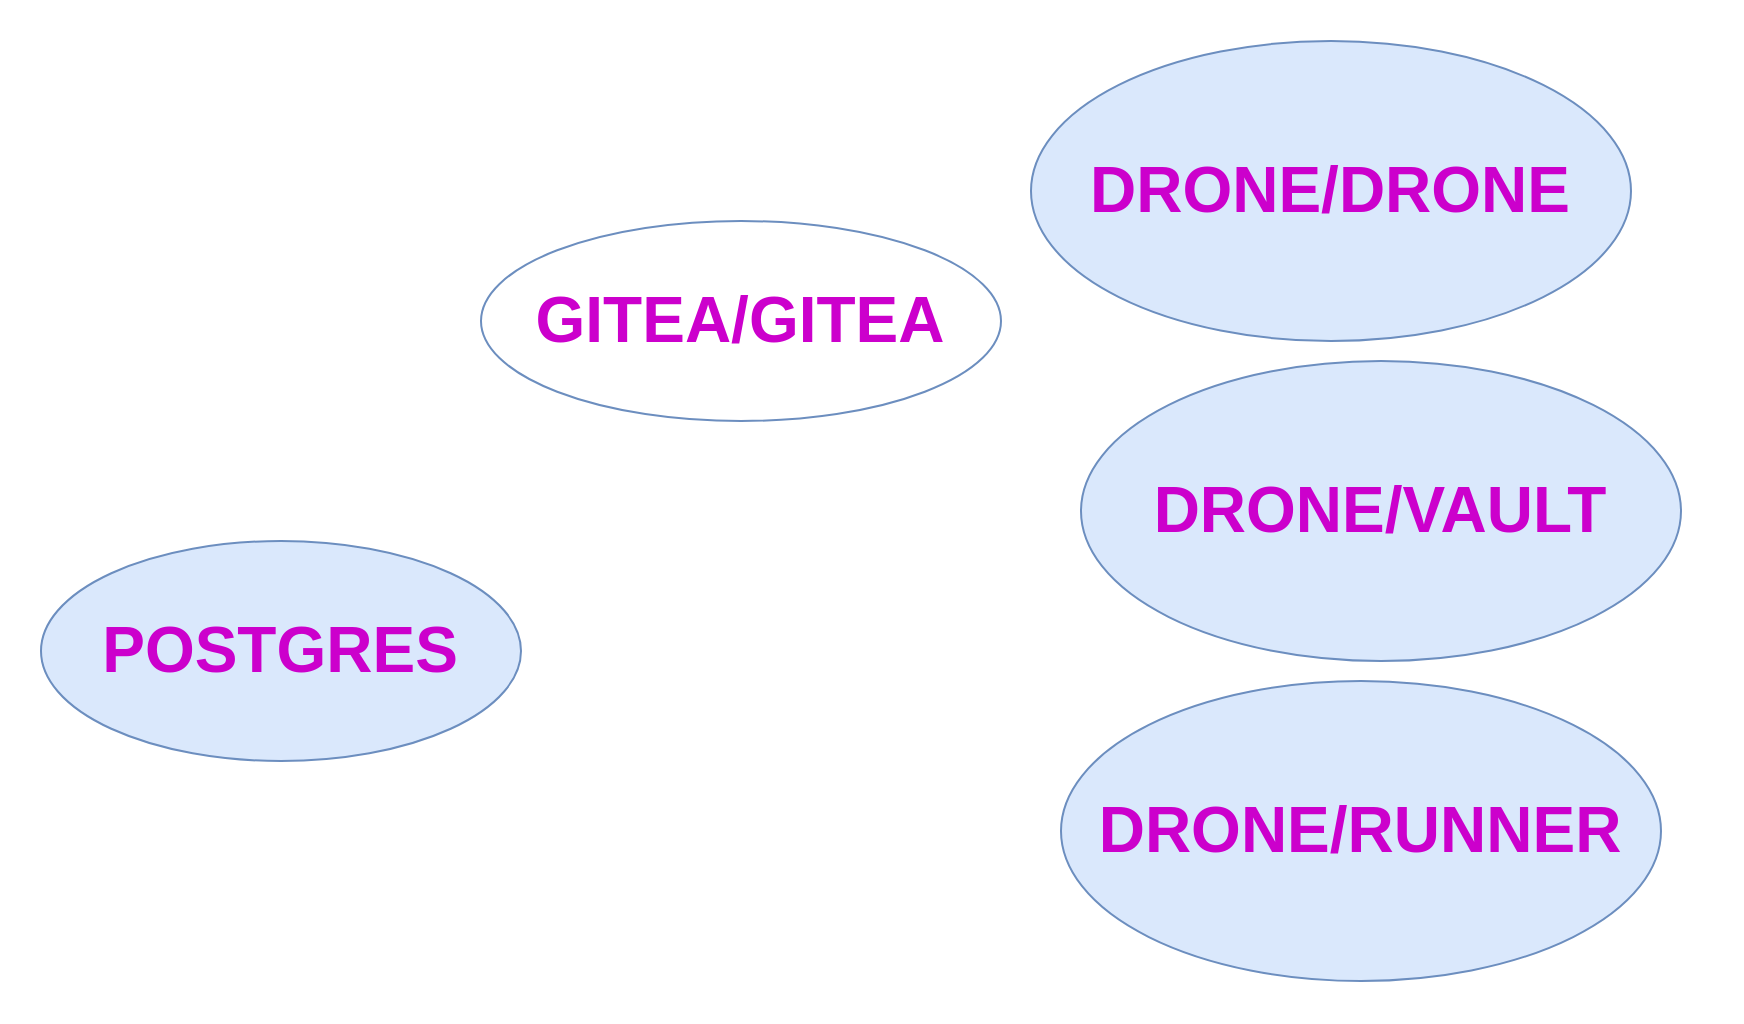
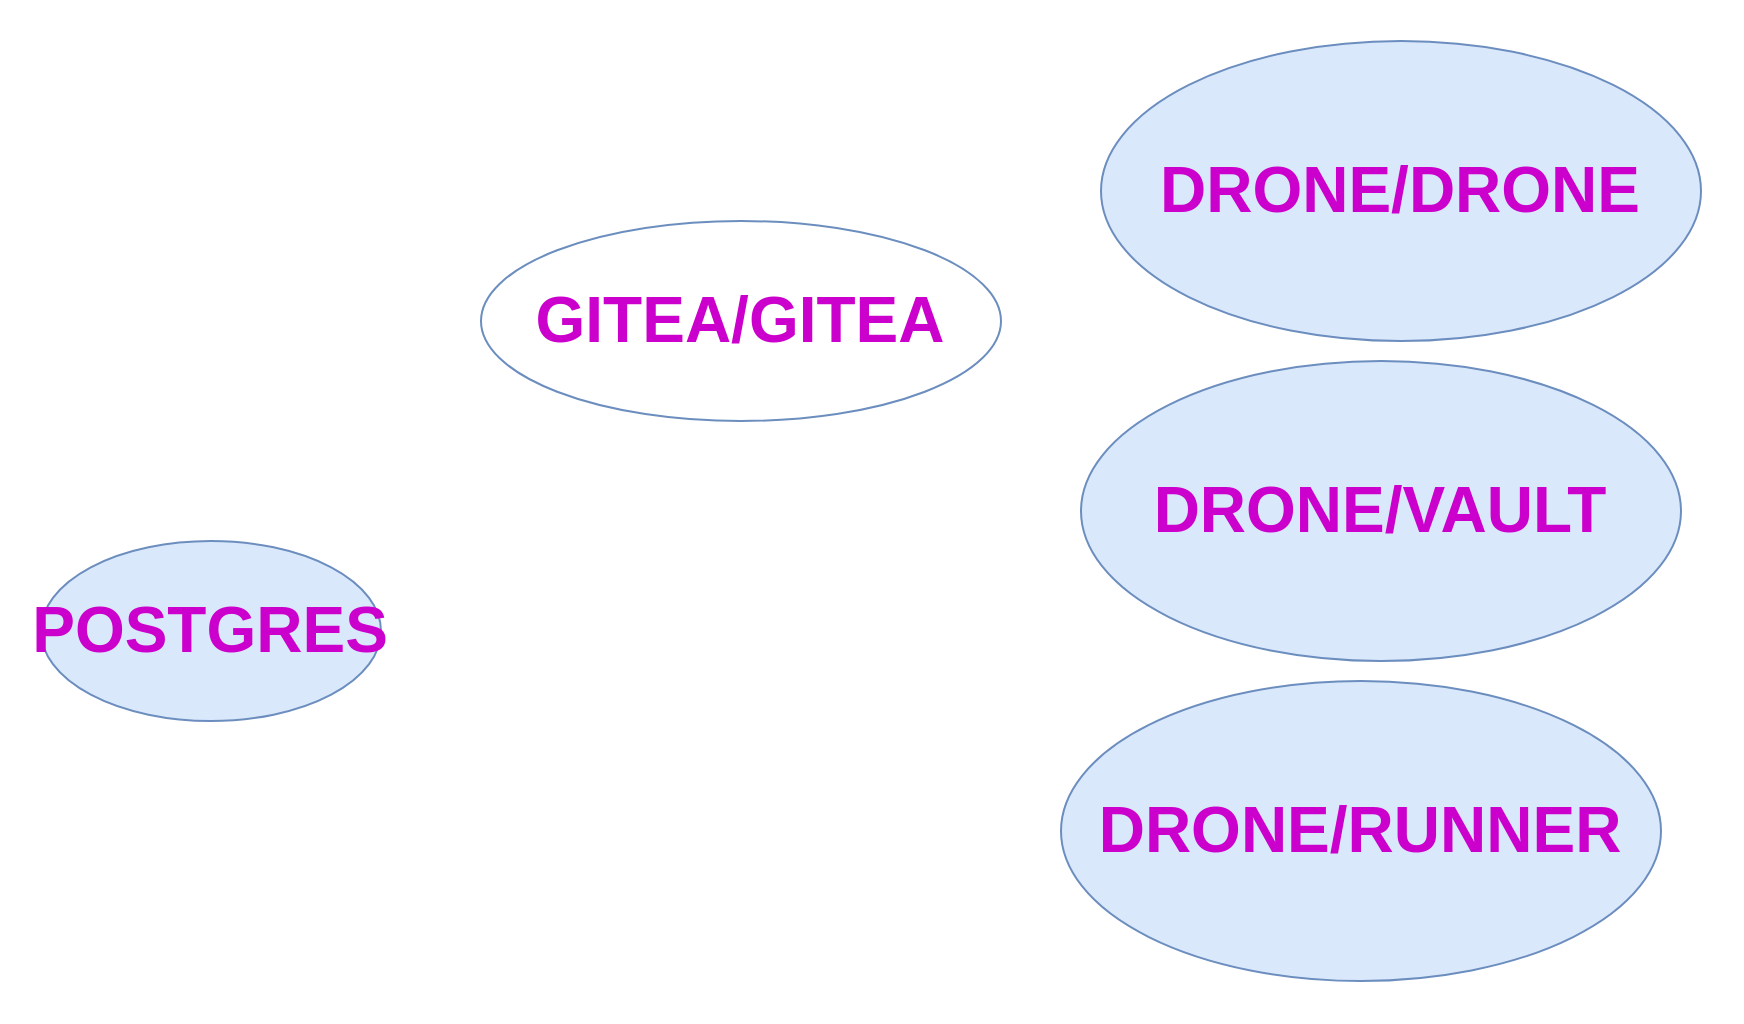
node "DRONE/DRONE": moved (1331, 191) -> (1401, 191)
node "POSTGRES": size 480x220 -> 340x180
